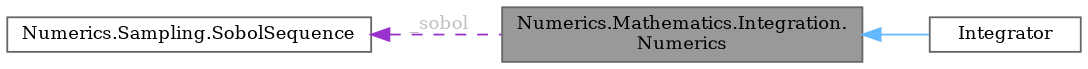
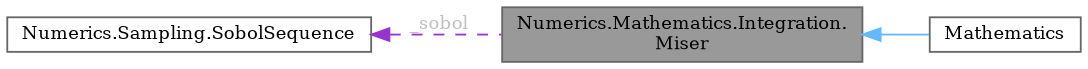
node "Numerics.Mathematics.Integration. Numerics": label "Numerics.Mathematics.Integration. Numerics" -> "Numerics.Mathematics.Integration. Miser"
node "Integrator": label "Integrator" -> "Mathematics"
